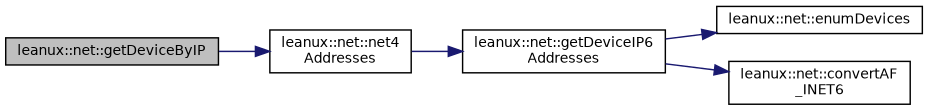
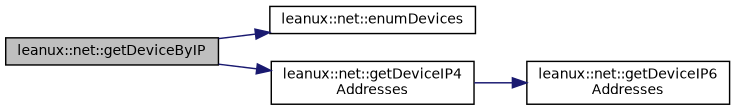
edge "leanux::net::getDeviceIP6 Addresses" -> "leanux::net::enumDevices": now "leanux::net::getDeviceByIP" -> "leanux::net::enumDevices"
node "leanux::net::net4 Addresses": label "leanux::net::net4 Addresses" -> "leanux::net::getDeviceIP4 Addresses"
node "leanux::net::convertAF _INET6": removed
